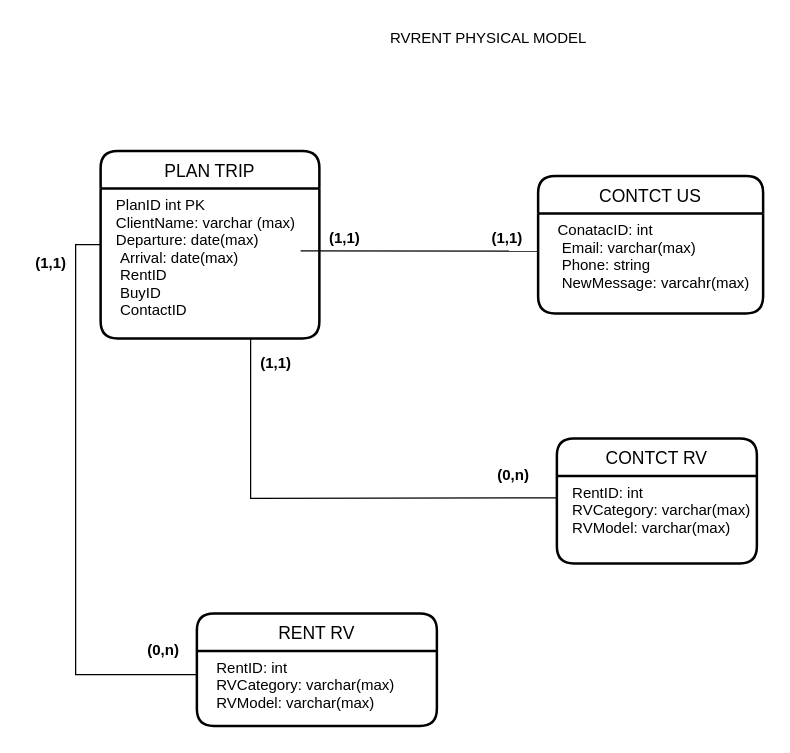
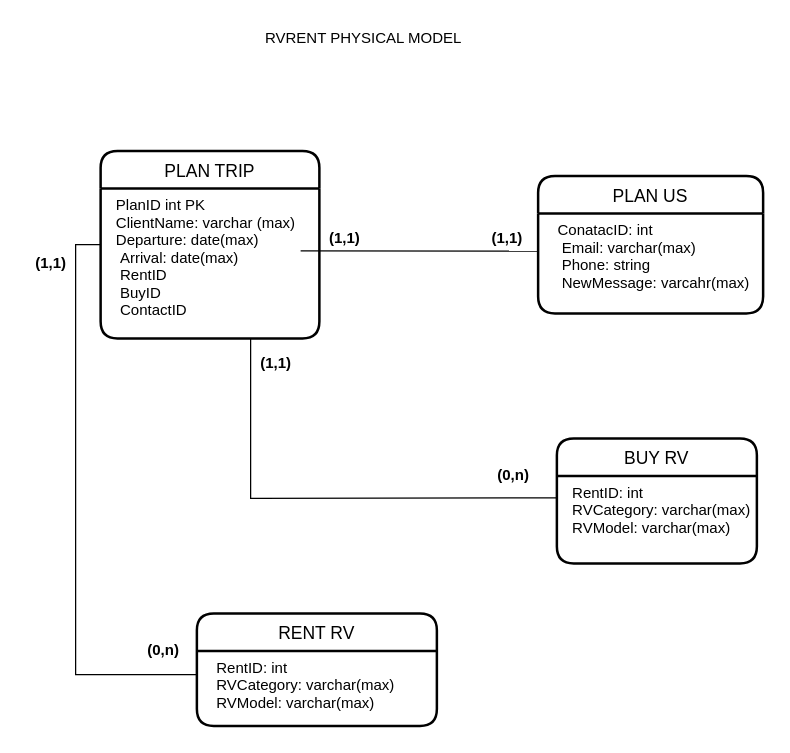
node "RVRENT PHYSICAL MODEL": moved (488, 38) -> (363, 38)
node "CONTCT US": label "CONTCT US" -> "PLAN US"
node "CONTCT RV": label "CONTCT RV" -> "BUY RV"
